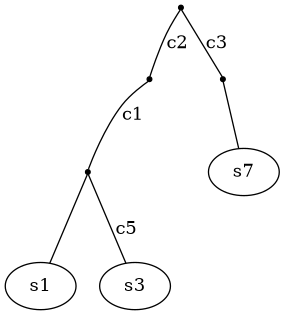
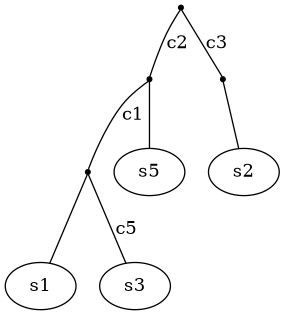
node "s5": added
node "s7": label "s7" -> "s2"
